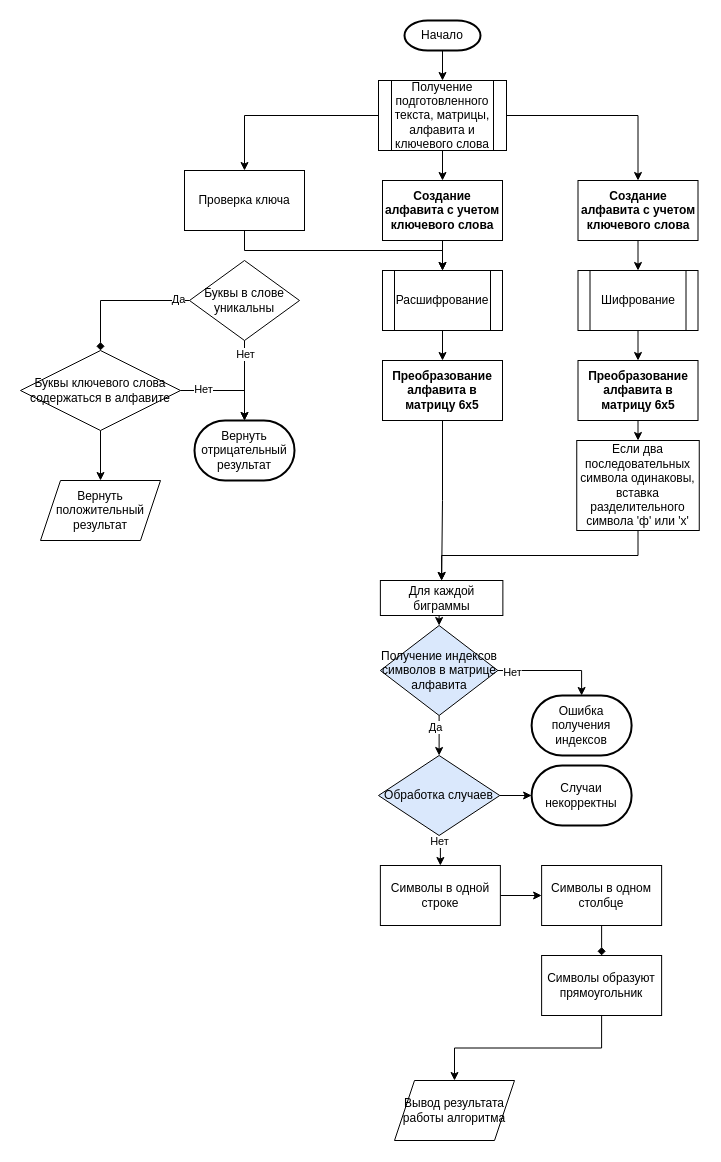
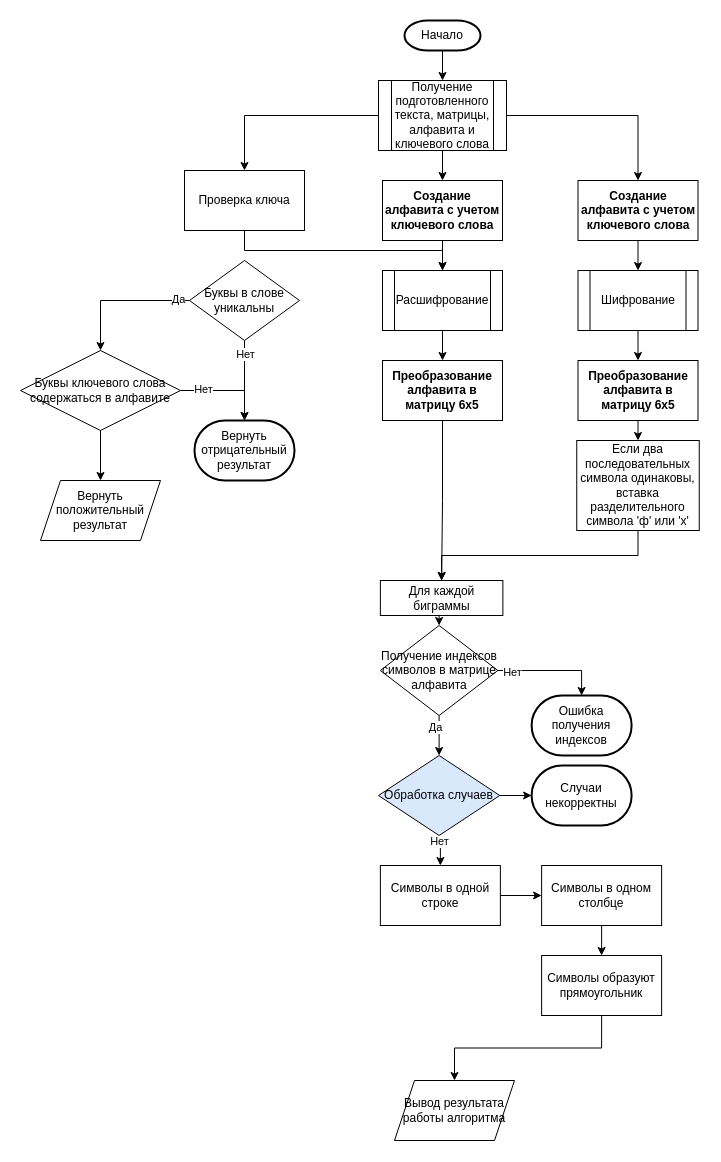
edge "Буквы в слове уникальны" -> "Буквы ключевого слова содержаться в алфавите": arrowhead diamond -> classic
node "Получение индексов символов в матрице алфавита": fillcolor #dae8fc -> #ffffff
edge "Символы в одном столбце" -> "Символы образуют прямоугольник": arrowhead diamond -> classic
